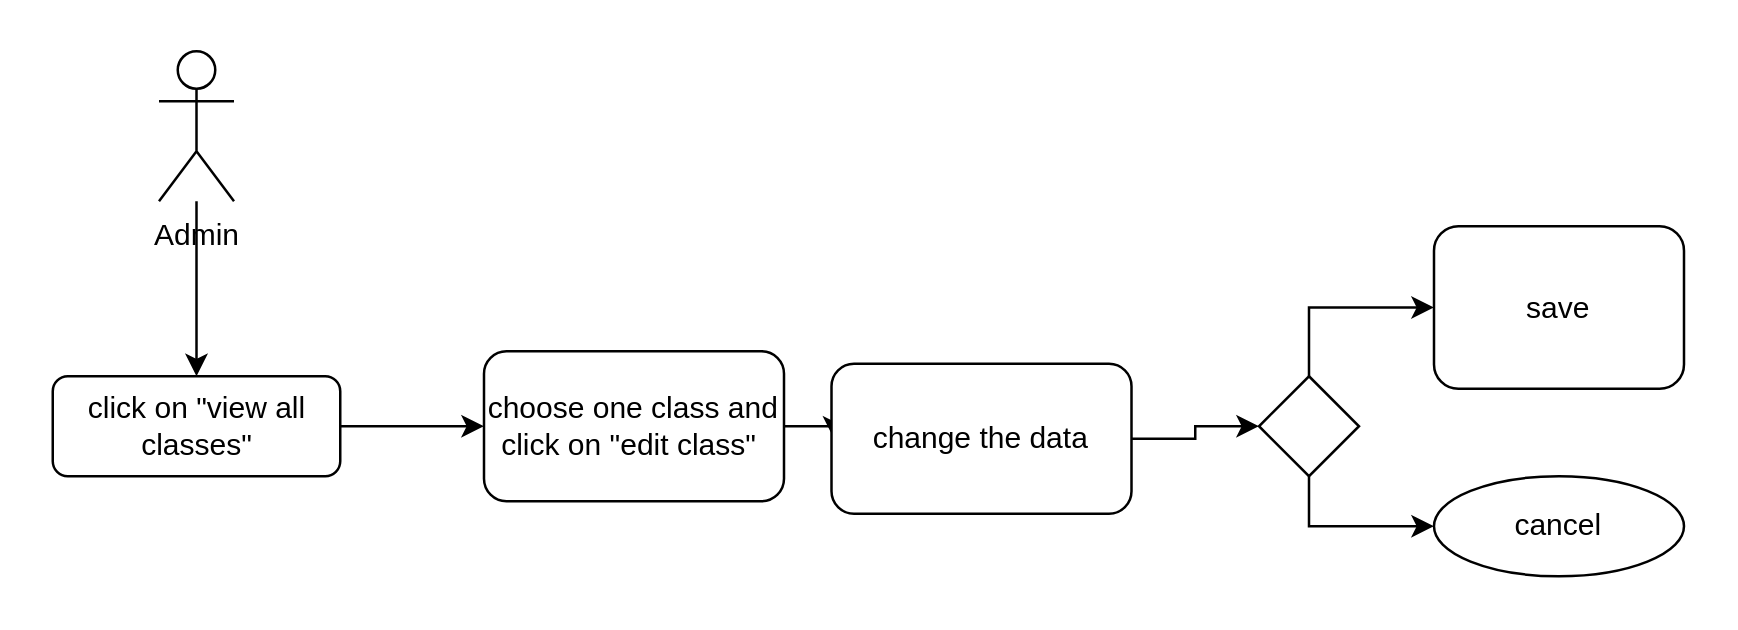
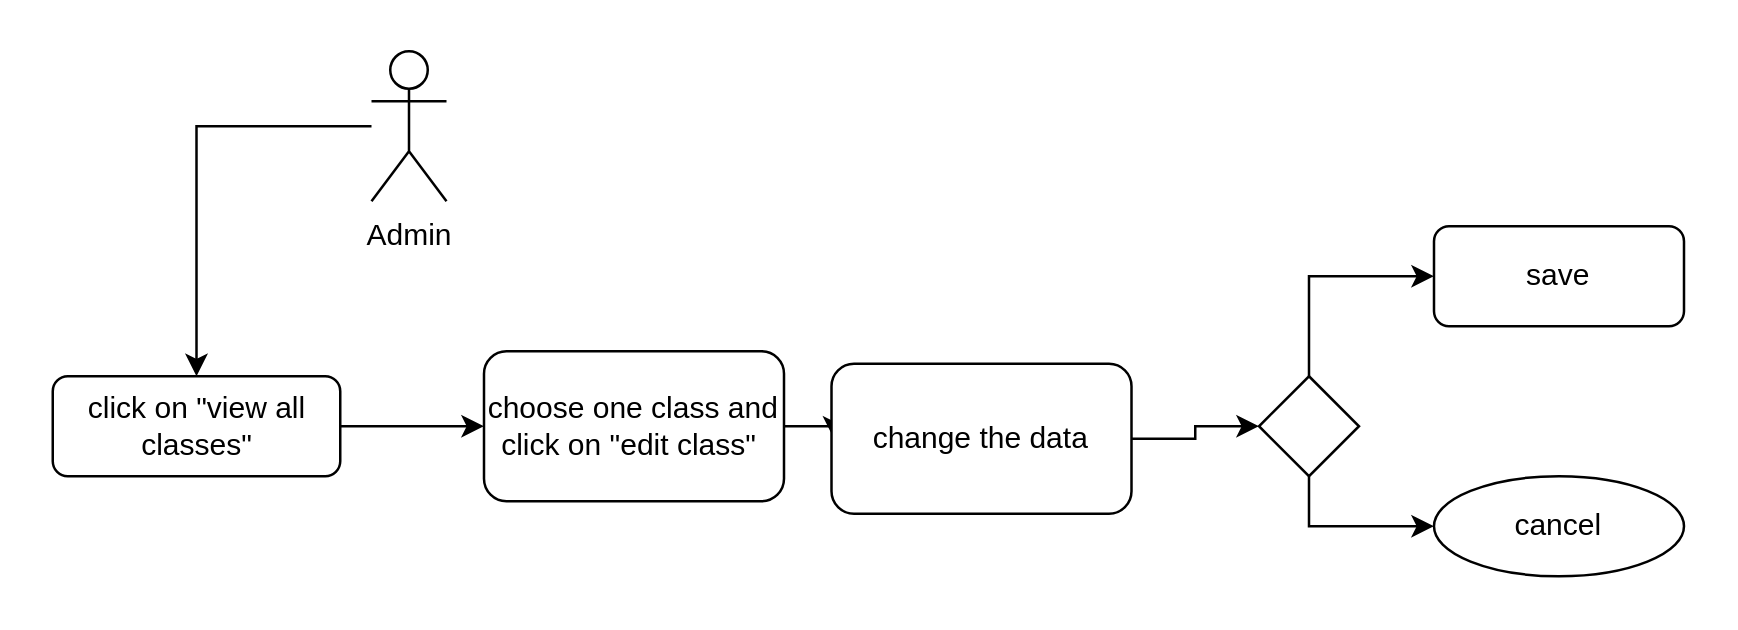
node "Admin": moved (196, 126) -> (409, 126)
node "save": size 250x163 -> 250x100
